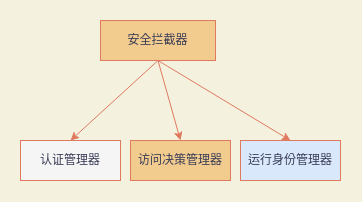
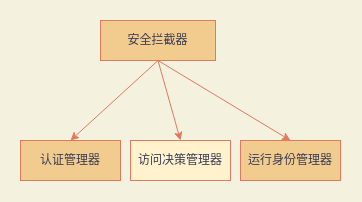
node "认证管理器": fillcolor #f5f5f5 -> #f2cc8f
node "访问决策管理器": fillcolor #f2cc8f -> #fff2cc
node "运行身份管理器": fillcolor #dae8fc -> #f2cc8f
